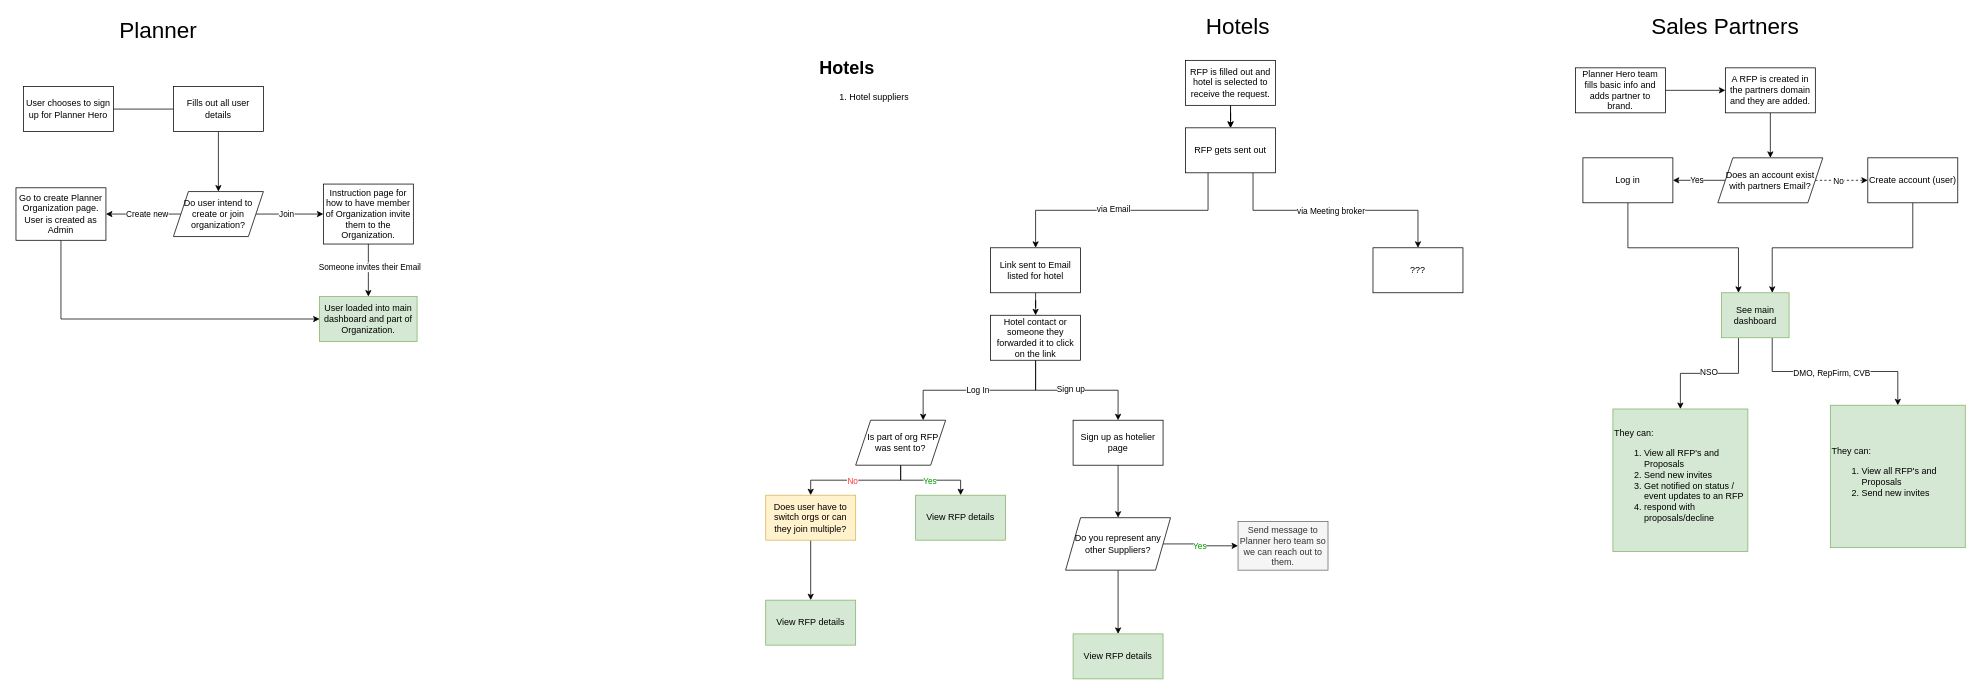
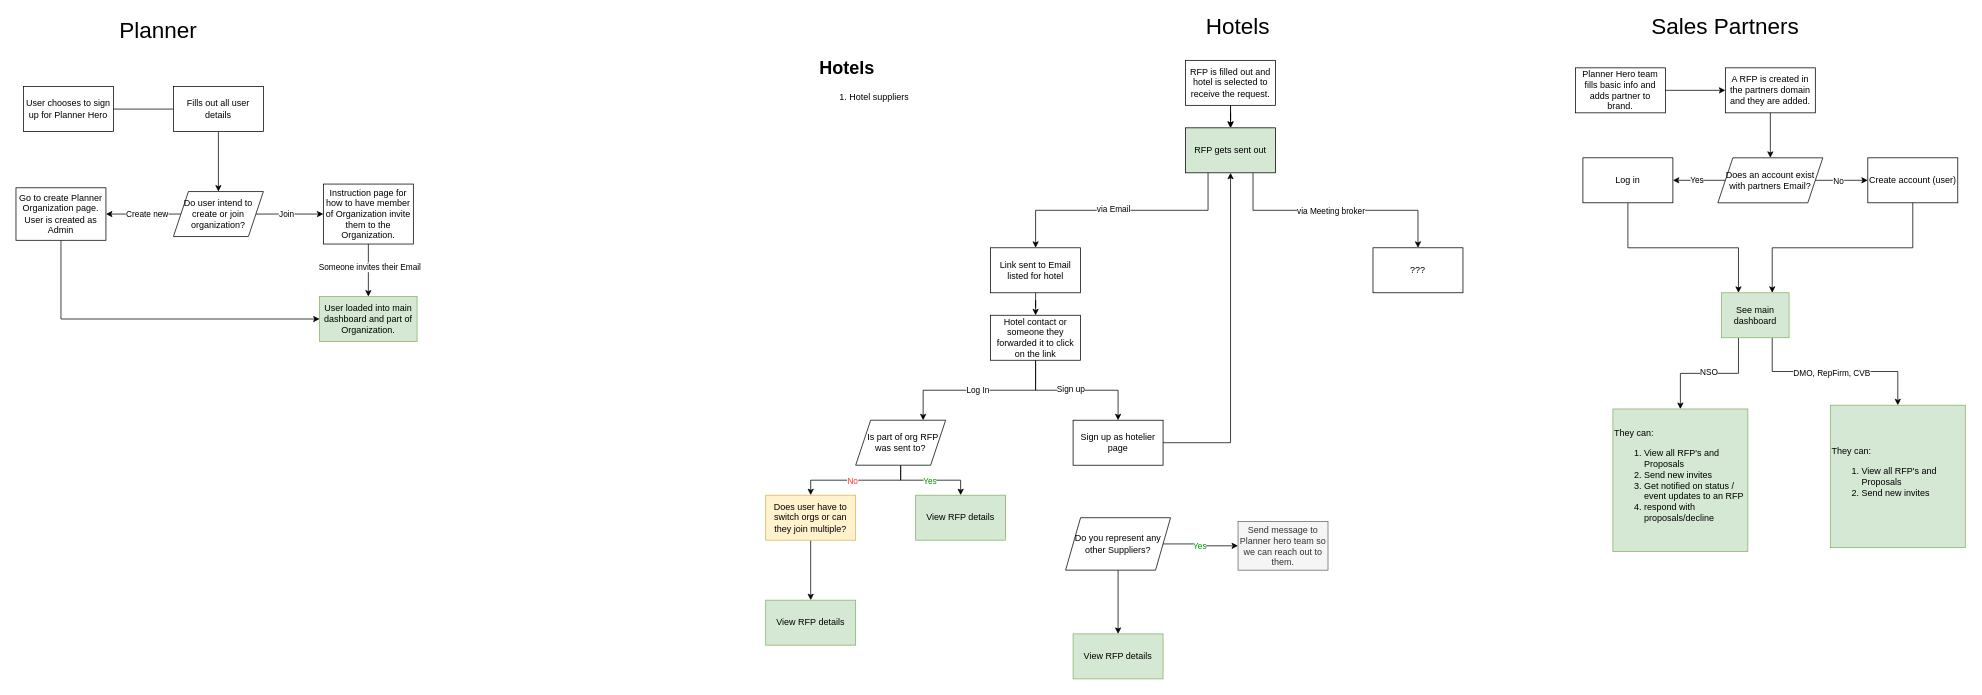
node "RFP gets sent out": fillcolor #ffffff -> #d5e8d4
edge "Does an account exist with partners Email?" -> "Create account (user)": style dashed -> solid
edge "Sign up as hotelier page" -> "Do you represent any other Suppliers?": now "Sign up as hotelier page" -> "RFP gets sent out"
